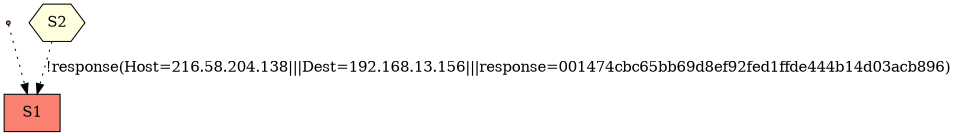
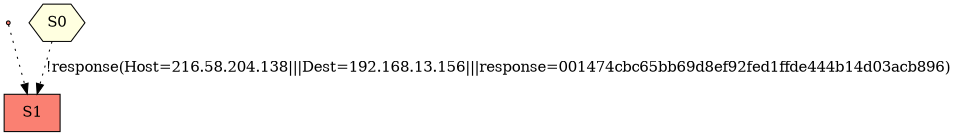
node "S2": label "S2" -> "S0"
